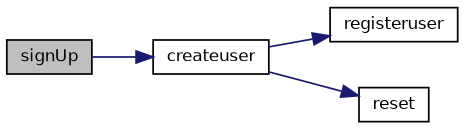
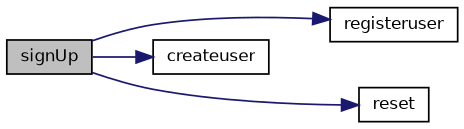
edge "createuser" -> "registeruser": now "signUp" -> "registeruser"
edge "createuser" -> "reset": now "signUp" -> "reset"
